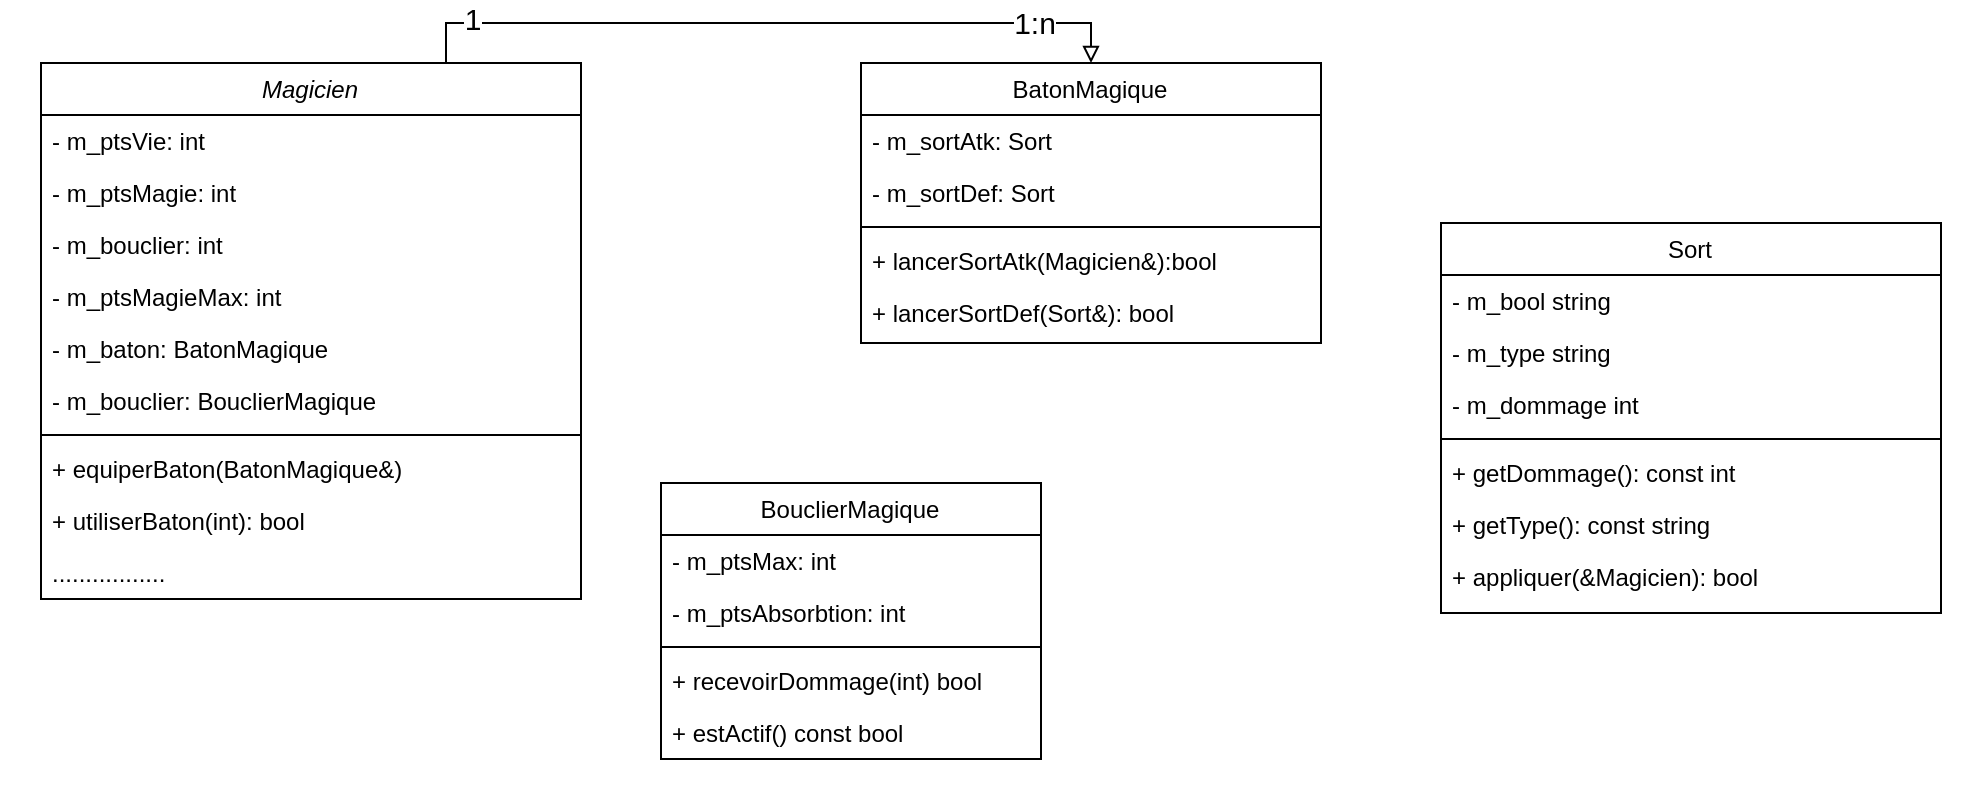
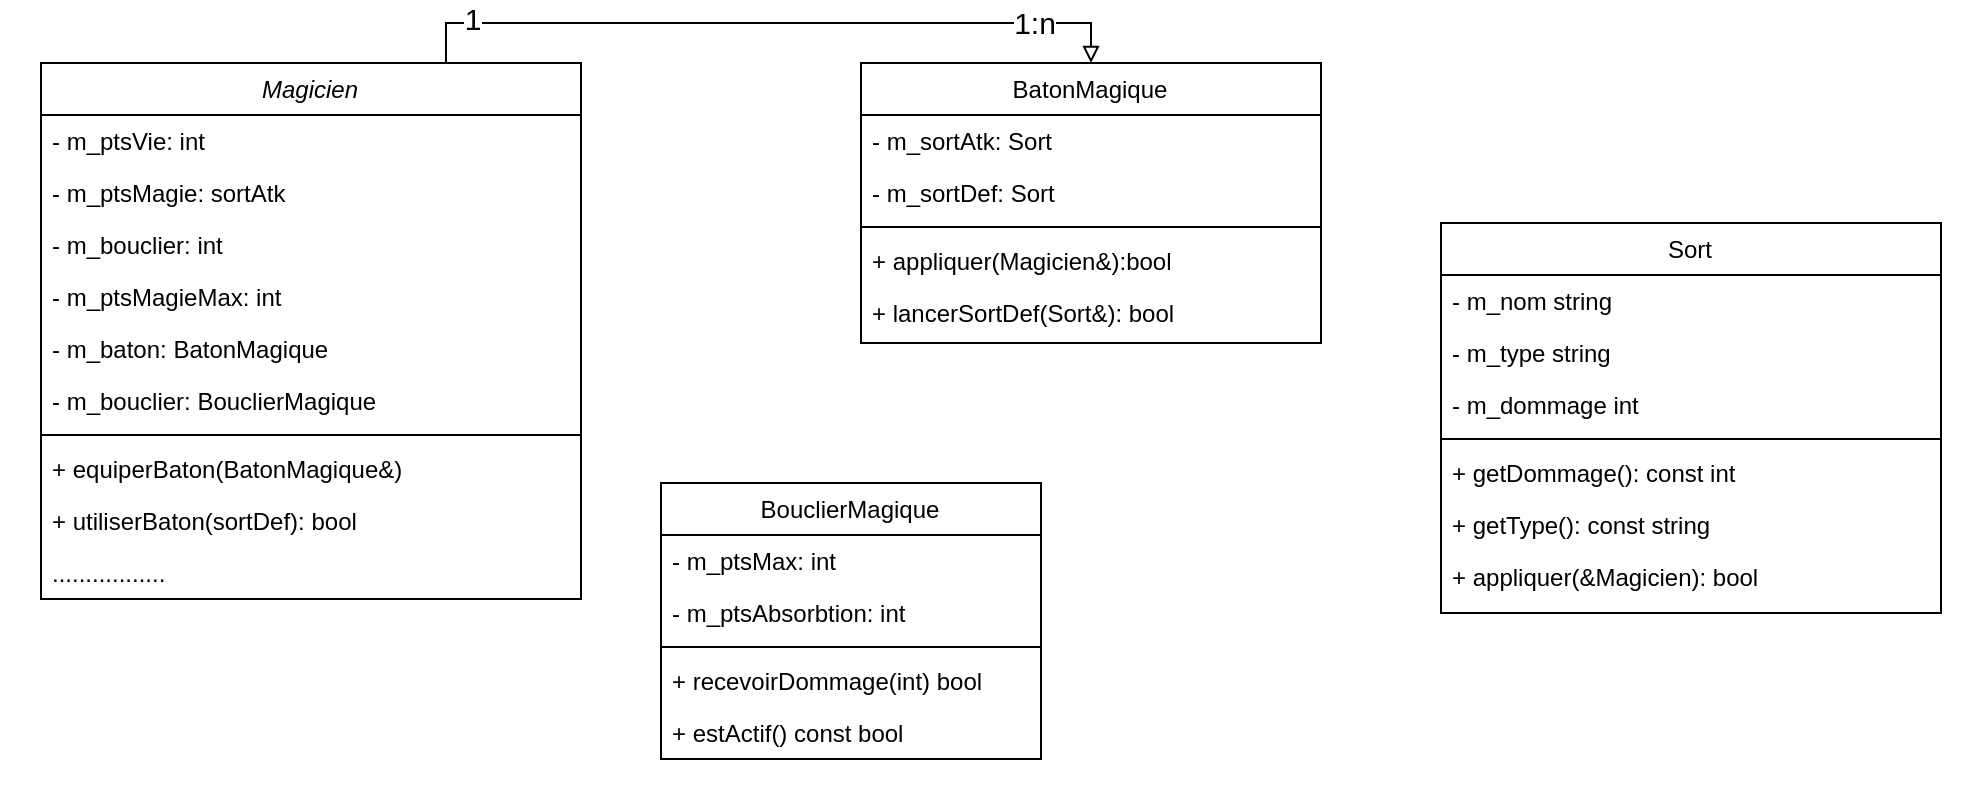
node "- m_ptsMagie: int": label "- m_ptsMagie: int" -> "- m_ptsMagie: sortAtk"
node "+ lancerSortAtk(Magicien&):bool": label "+ lancerSortAtk(Magicien&):bool" -> "+ appliquer(Magicien&):bool"
node "- m_bool string": label "- m_bool string" -> "- m_nom string"
node "+ utiliserBaton(int): bool": label "+ utiliserBaton(int): bool" -> "+ utiliserBaton(sortDef): bool"
